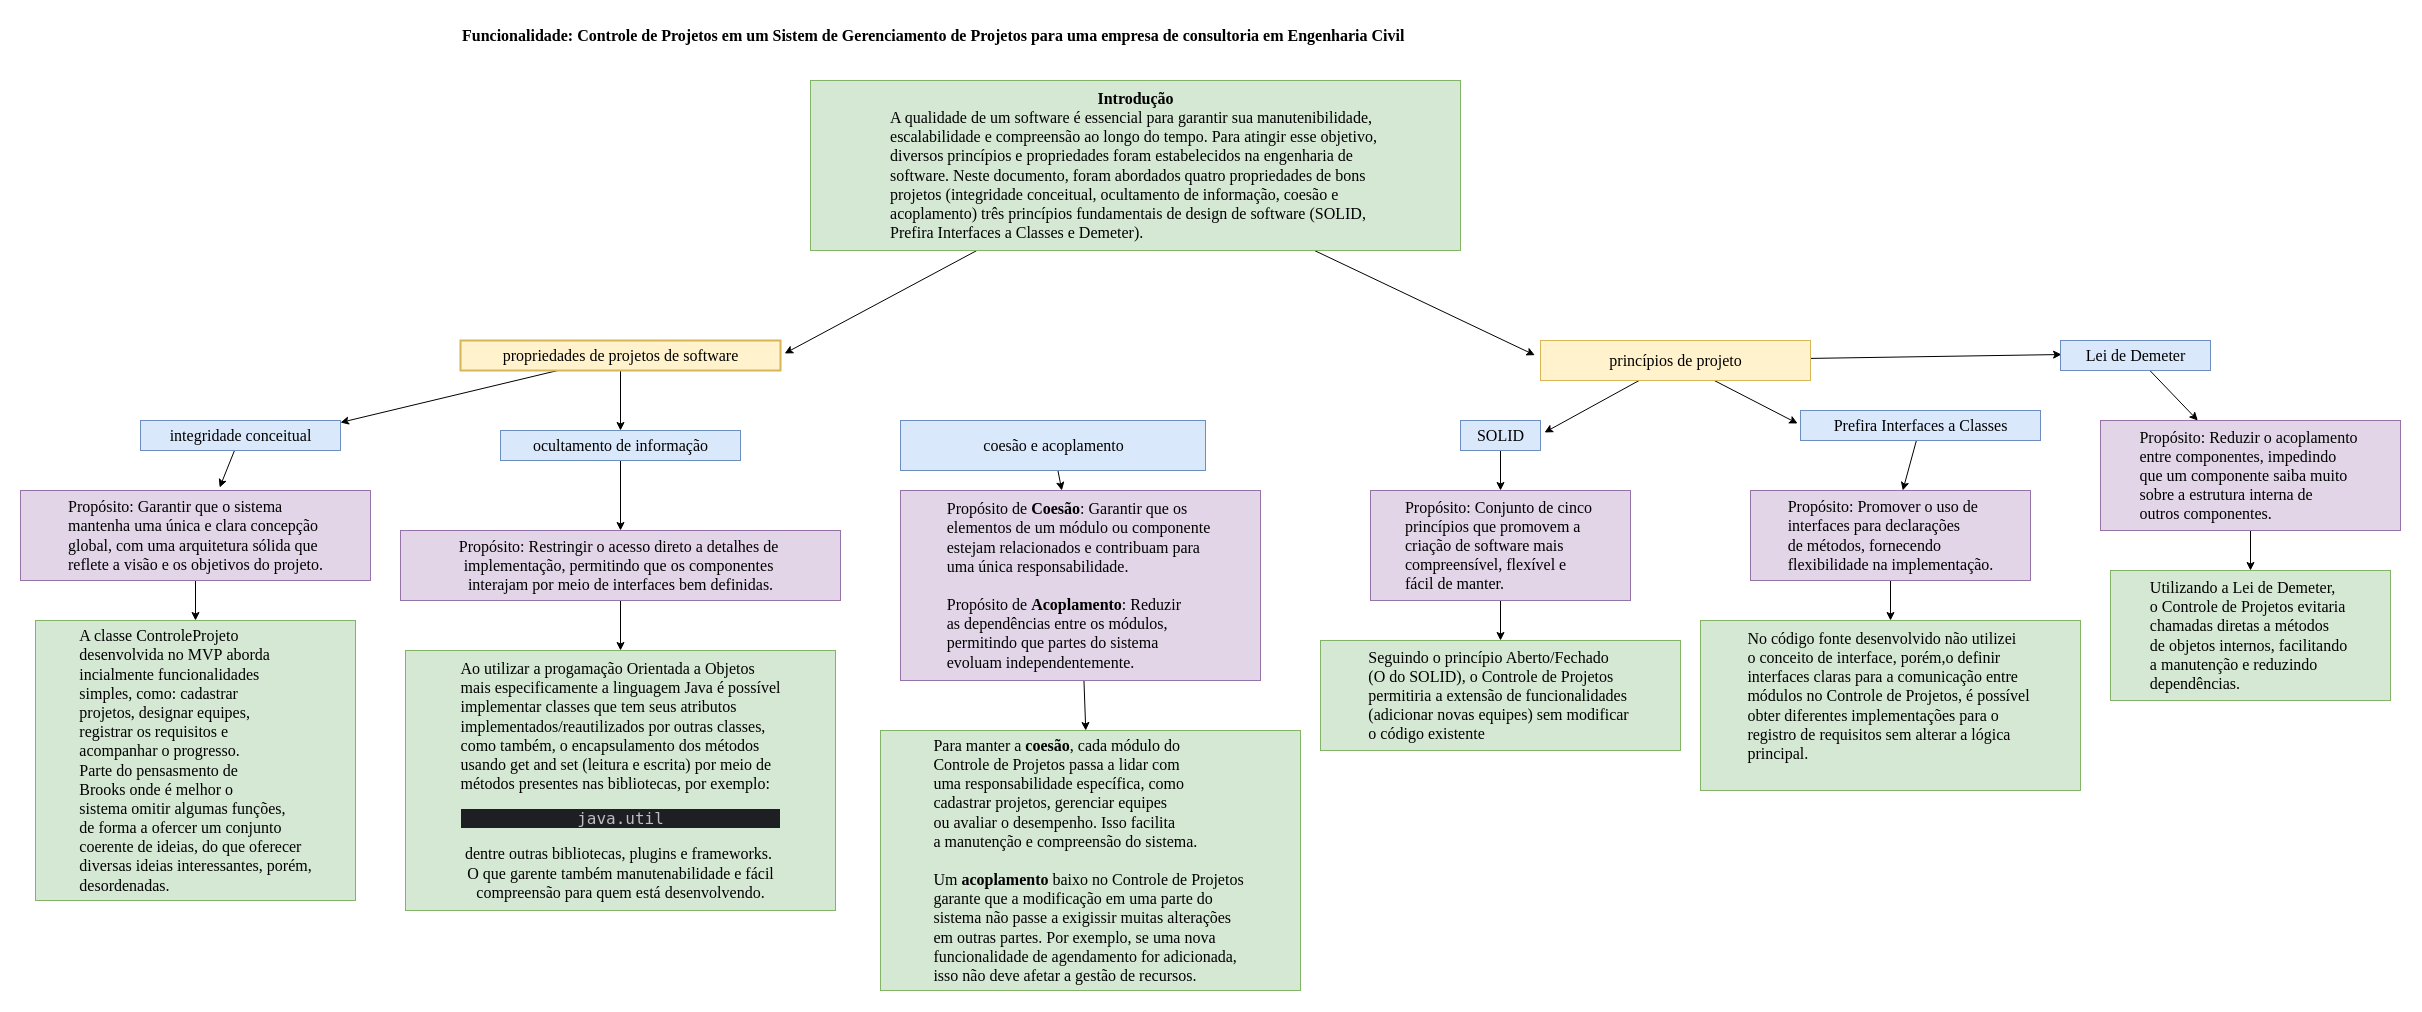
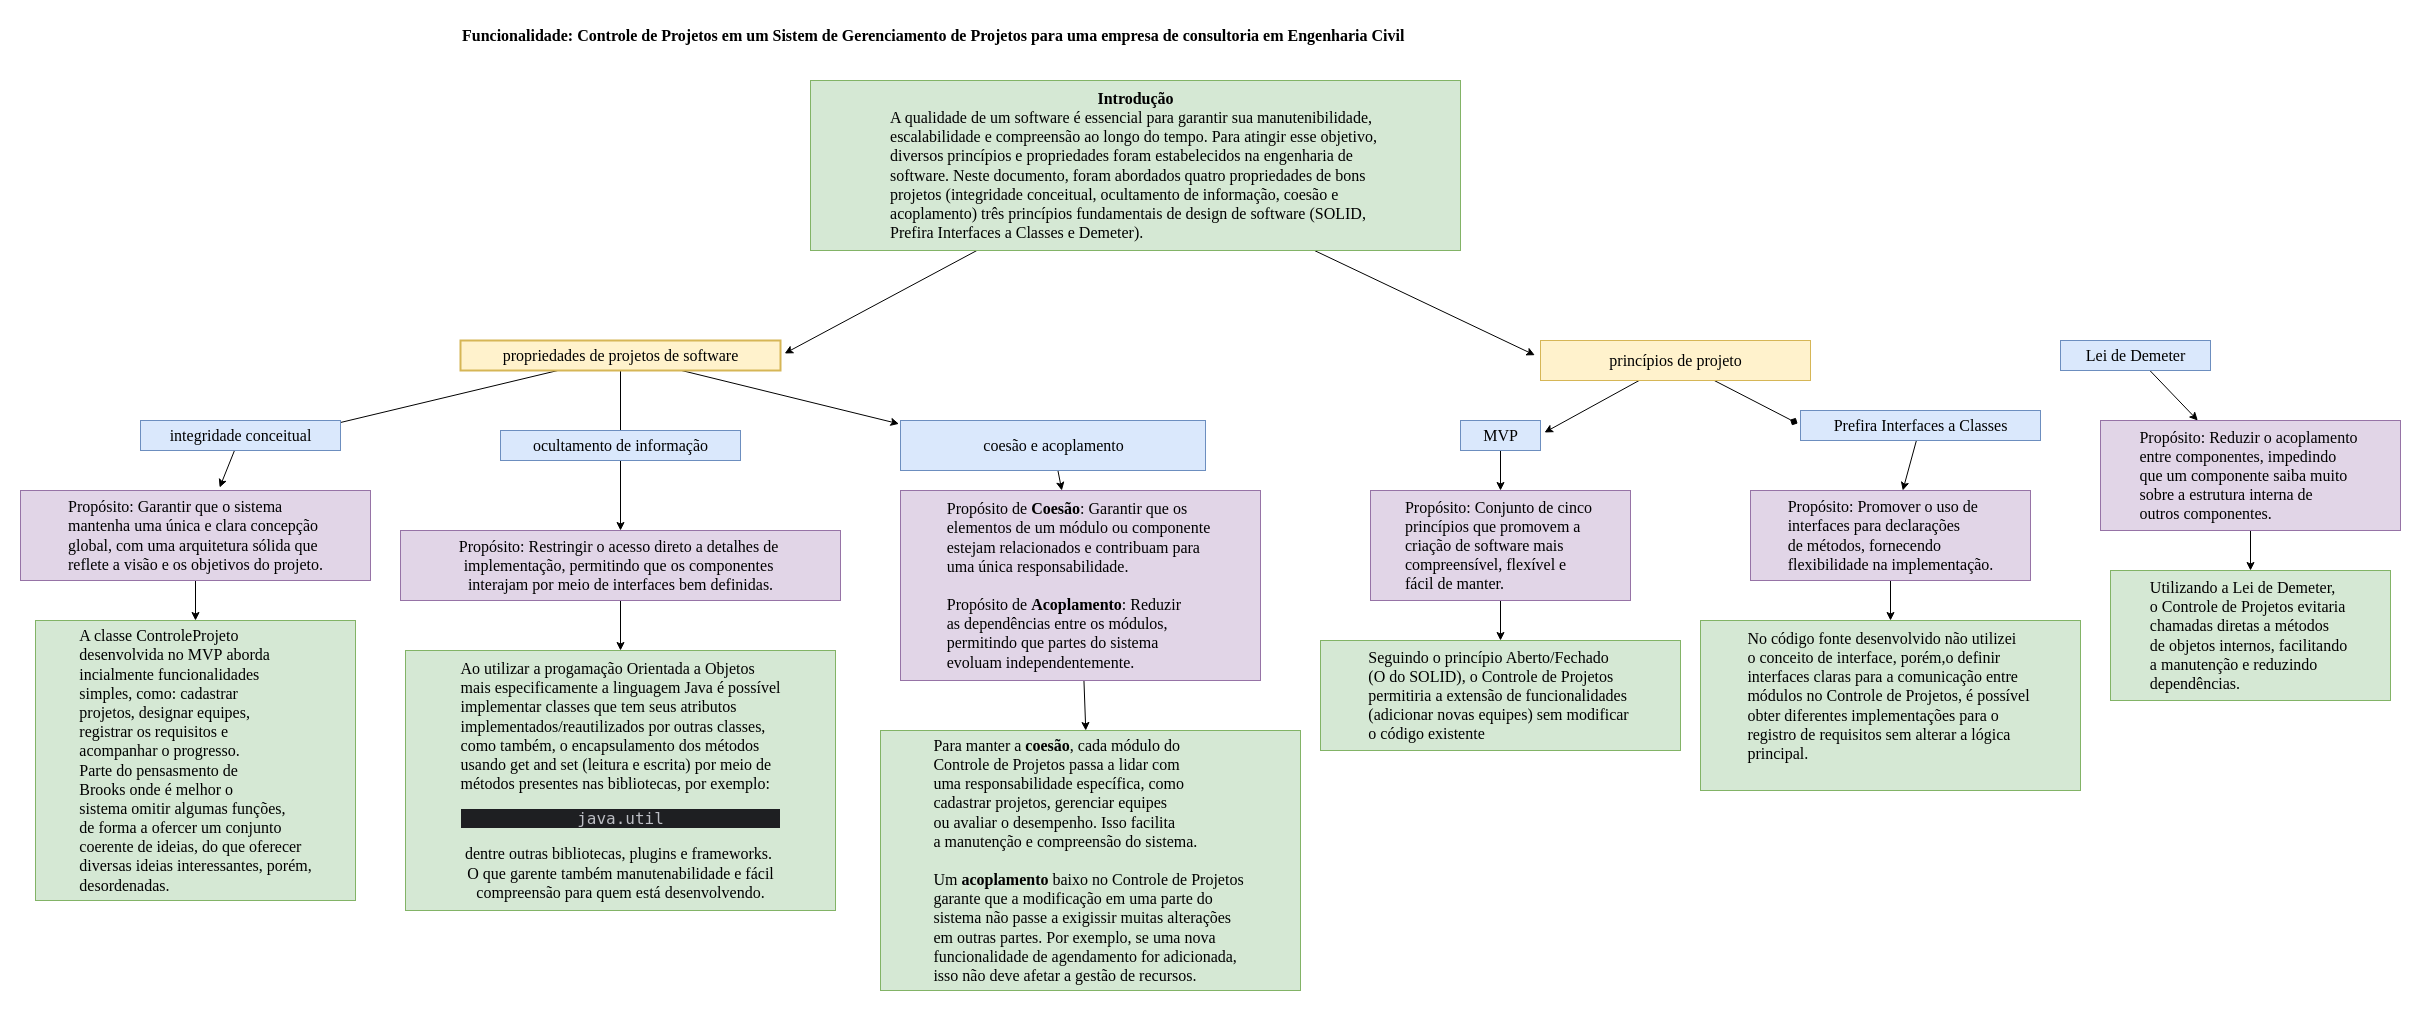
edge "princípios de projeto" -> "Lei de Demeter": removed
edge "propriedades de projetos de software" -> "coesão e acoplamento": added
edge "princípios de projeto" -> "Prefira Interfaces a Classes": arrowhead classic -> diamond
edge "propriedades de projetos de software" -> "integridade conceitual": arrowhead classic -> none
edge "propriedades de projetos de software" -> "ocultamento de informação": arrowhead classic -> none
node "SOLID": label "SOLID" -> "MVP"
